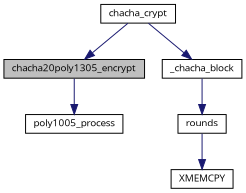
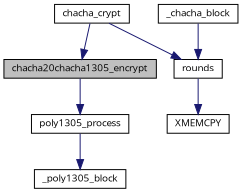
edge "chacha_crypt" -> "_chacha_block": now "chacha_crypt" -> "rounds"
node "chacha20poly1305_encrypt": label "chacha20poly1305_encrypt" -> "chacha20chacha1305_encrypt"
node "poly1005_process": label "poly1005_process" -> "poly1305_process"
node "_poly1305_block": added
